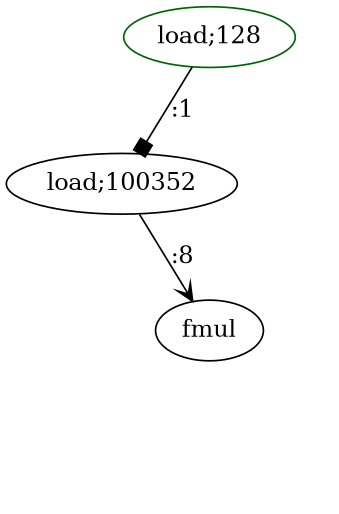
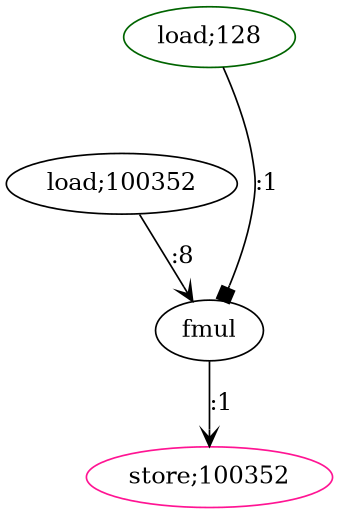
edge "load;128" -> "load;100352": now "load;128" -> "fmul"
node "store;100352": added
